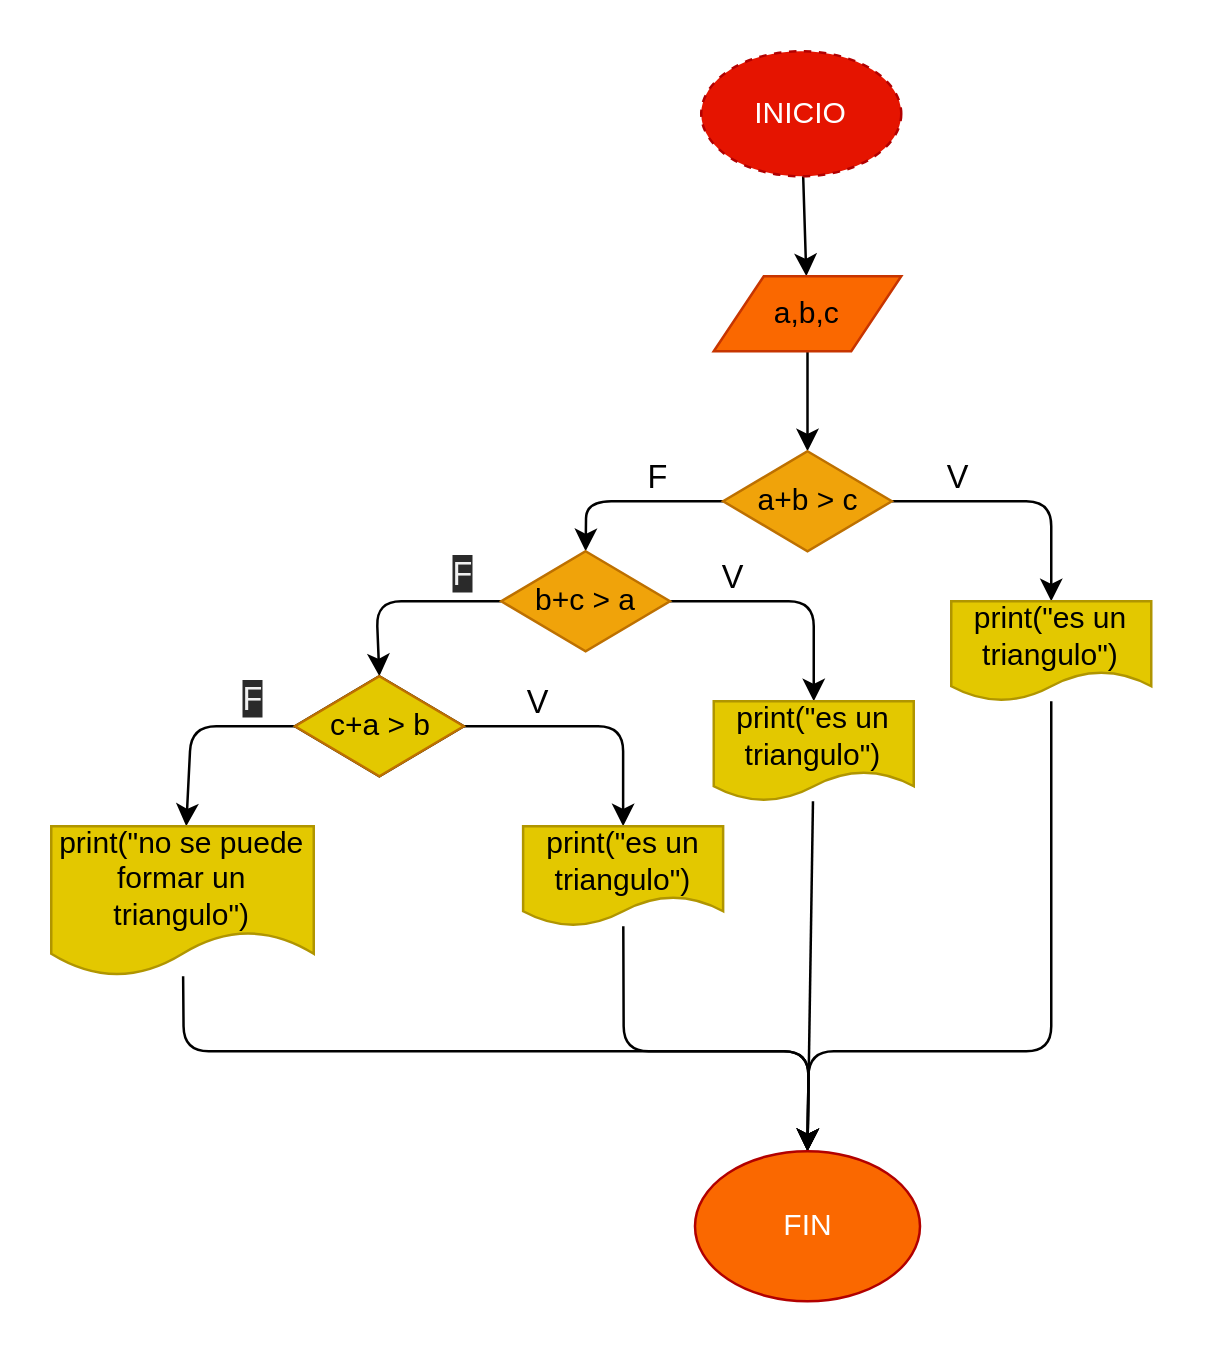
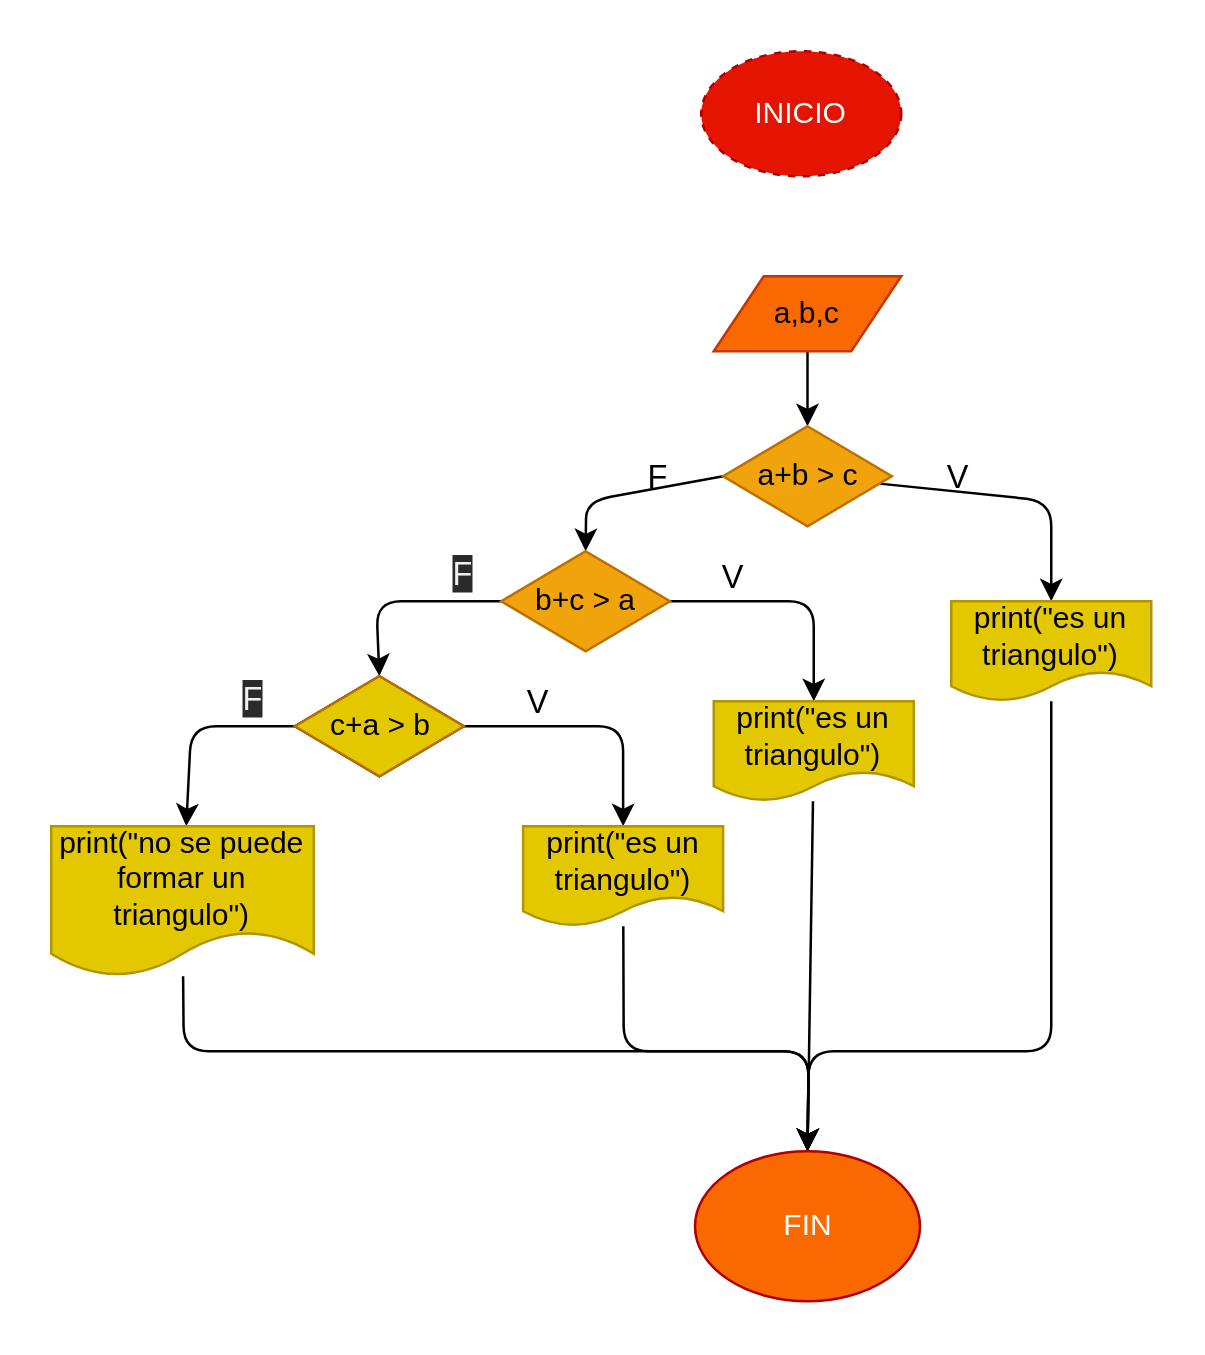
edge "INICIO" -> "a,b,c": removed
node "a+b > c": moved (808, 501) -> (808, 476)
